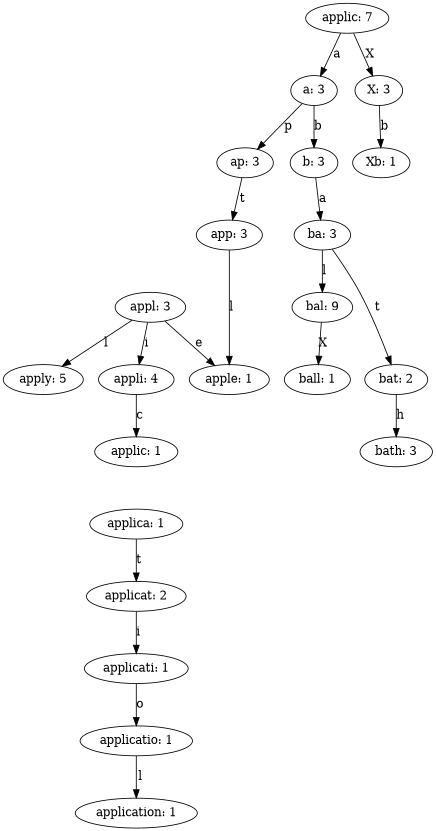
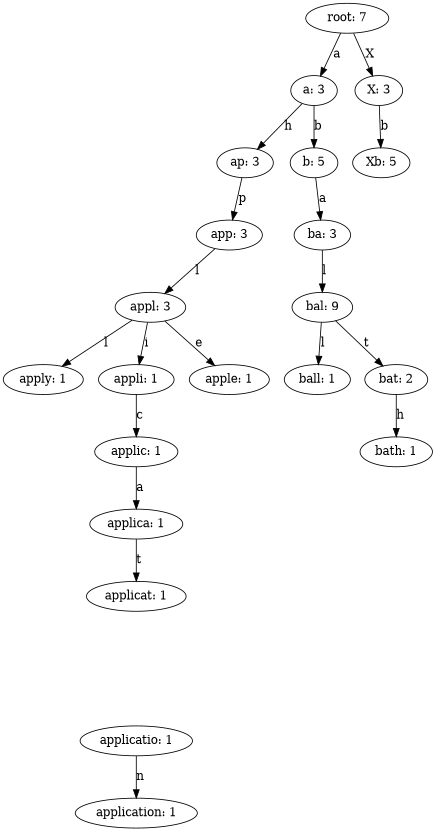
node "applic: 7": label "applic: 7" -> "root: 7"
edge "a: 3" -> "ap: 3": label "p" -> "h"
node "b: 3": label "b: 3" -> "b: 5"
node "Xb: 1": label "Xb: 1" -> "Xb: 5"
edge "ap: 3" -> "app: 3": label "t" -> "p"
edge "ba: 3" -> "bat: 2": now "bal: 9" -> "bat: 2"
edge "app: 3" -> "apple: 1": now "app: 3" -> "appl: 3"
edge "bal: 9" -> "ball: 1": label "X" -> "l"
node "apply: 5": label "apply: 5" -> "apply: 1"
node "appli: 4": label "appli: 4" -> "appli: 1"
node "bath: 3": label "bath: 3" -> "bath: 1"
edge "applic: 1" -> "applica: 1": added, label "a"
node "applicat: 2": label "applicat: 2" -> "applicat: 1"
node "applicati: 1": removed
edge "applicatio: 1" -> "application: 1": label "l" -> "n"
